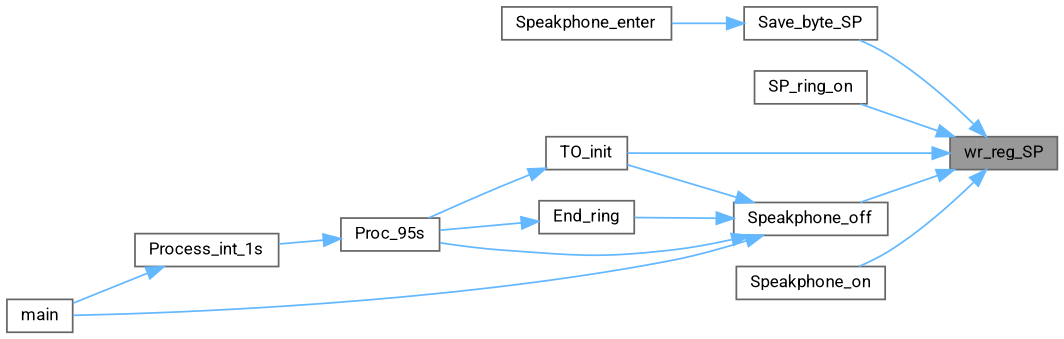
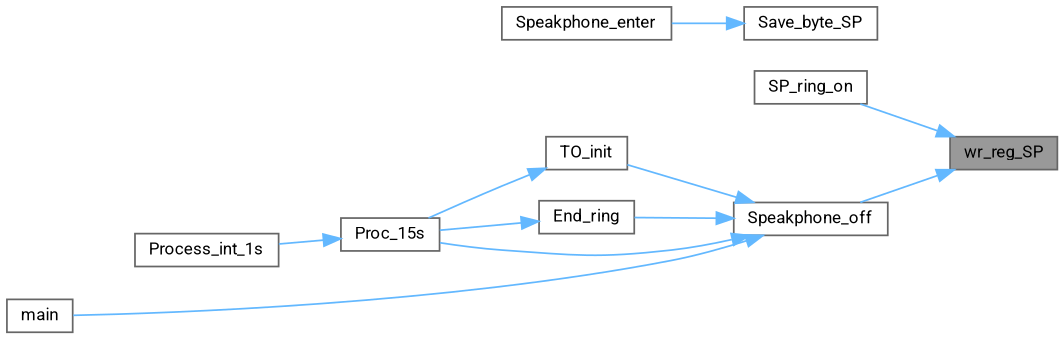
edge "Save_byte_SP" -> "wr_reg_SP": removed
edge "TO_init" -> "wr_reg_SP": removed
node "Proc_95s": label "Proc_95s" -> "Proc_15s"
node "Speakphone_on": removed
edge "main" -> "Process_int_1s": removed
